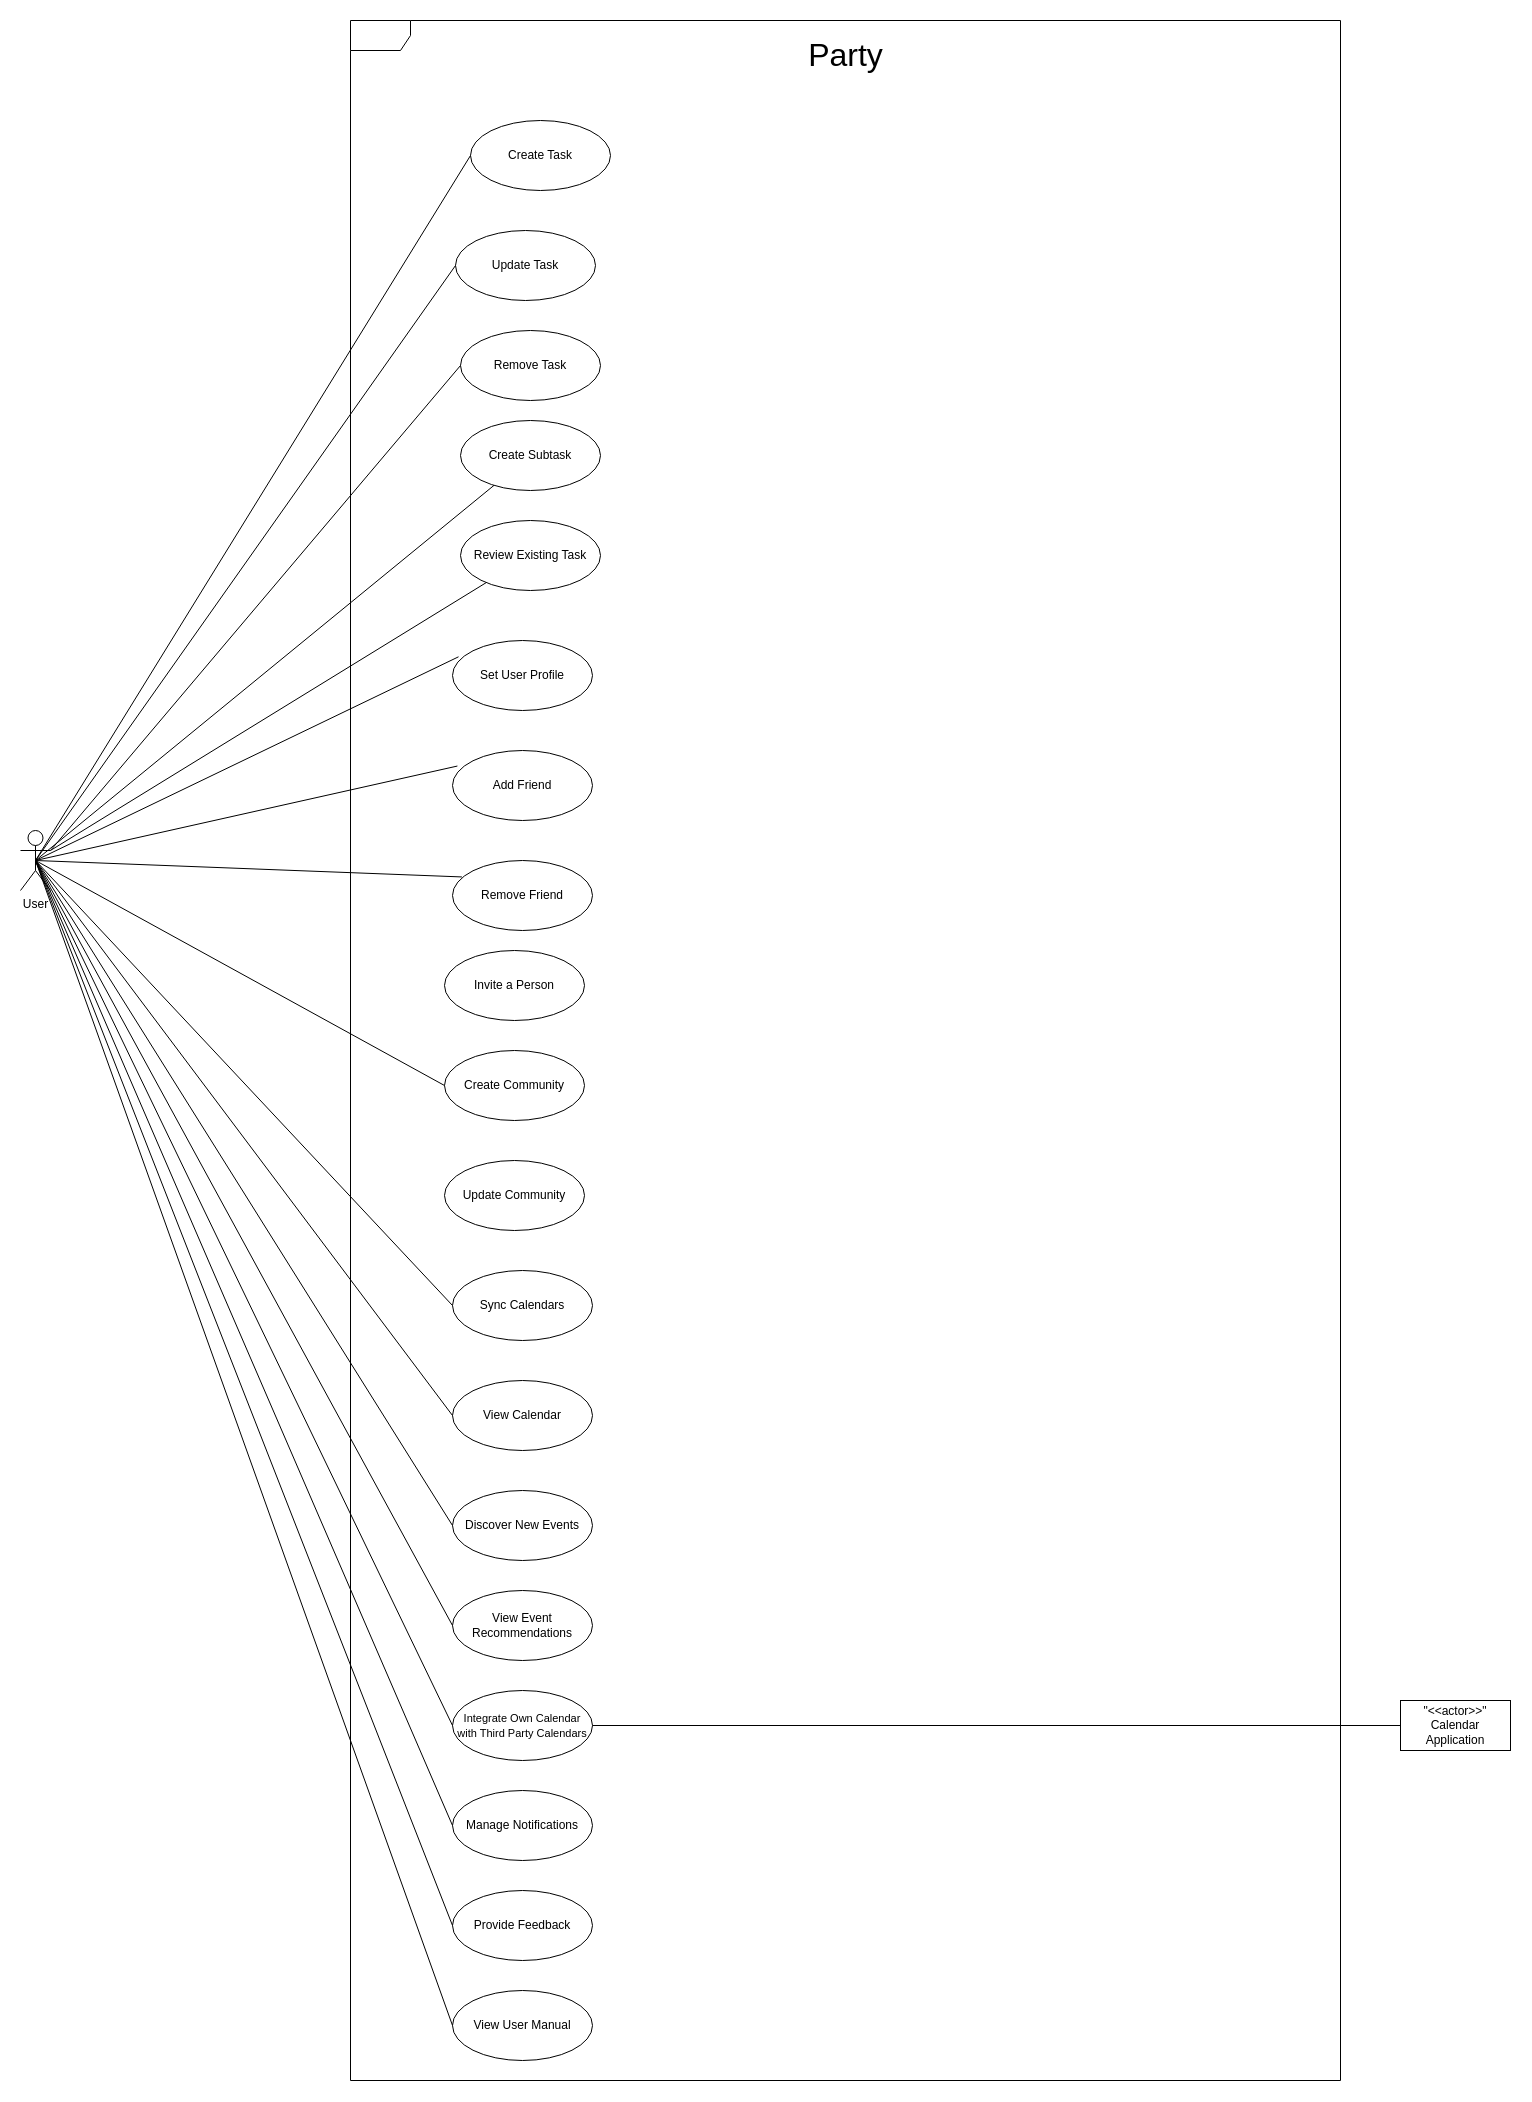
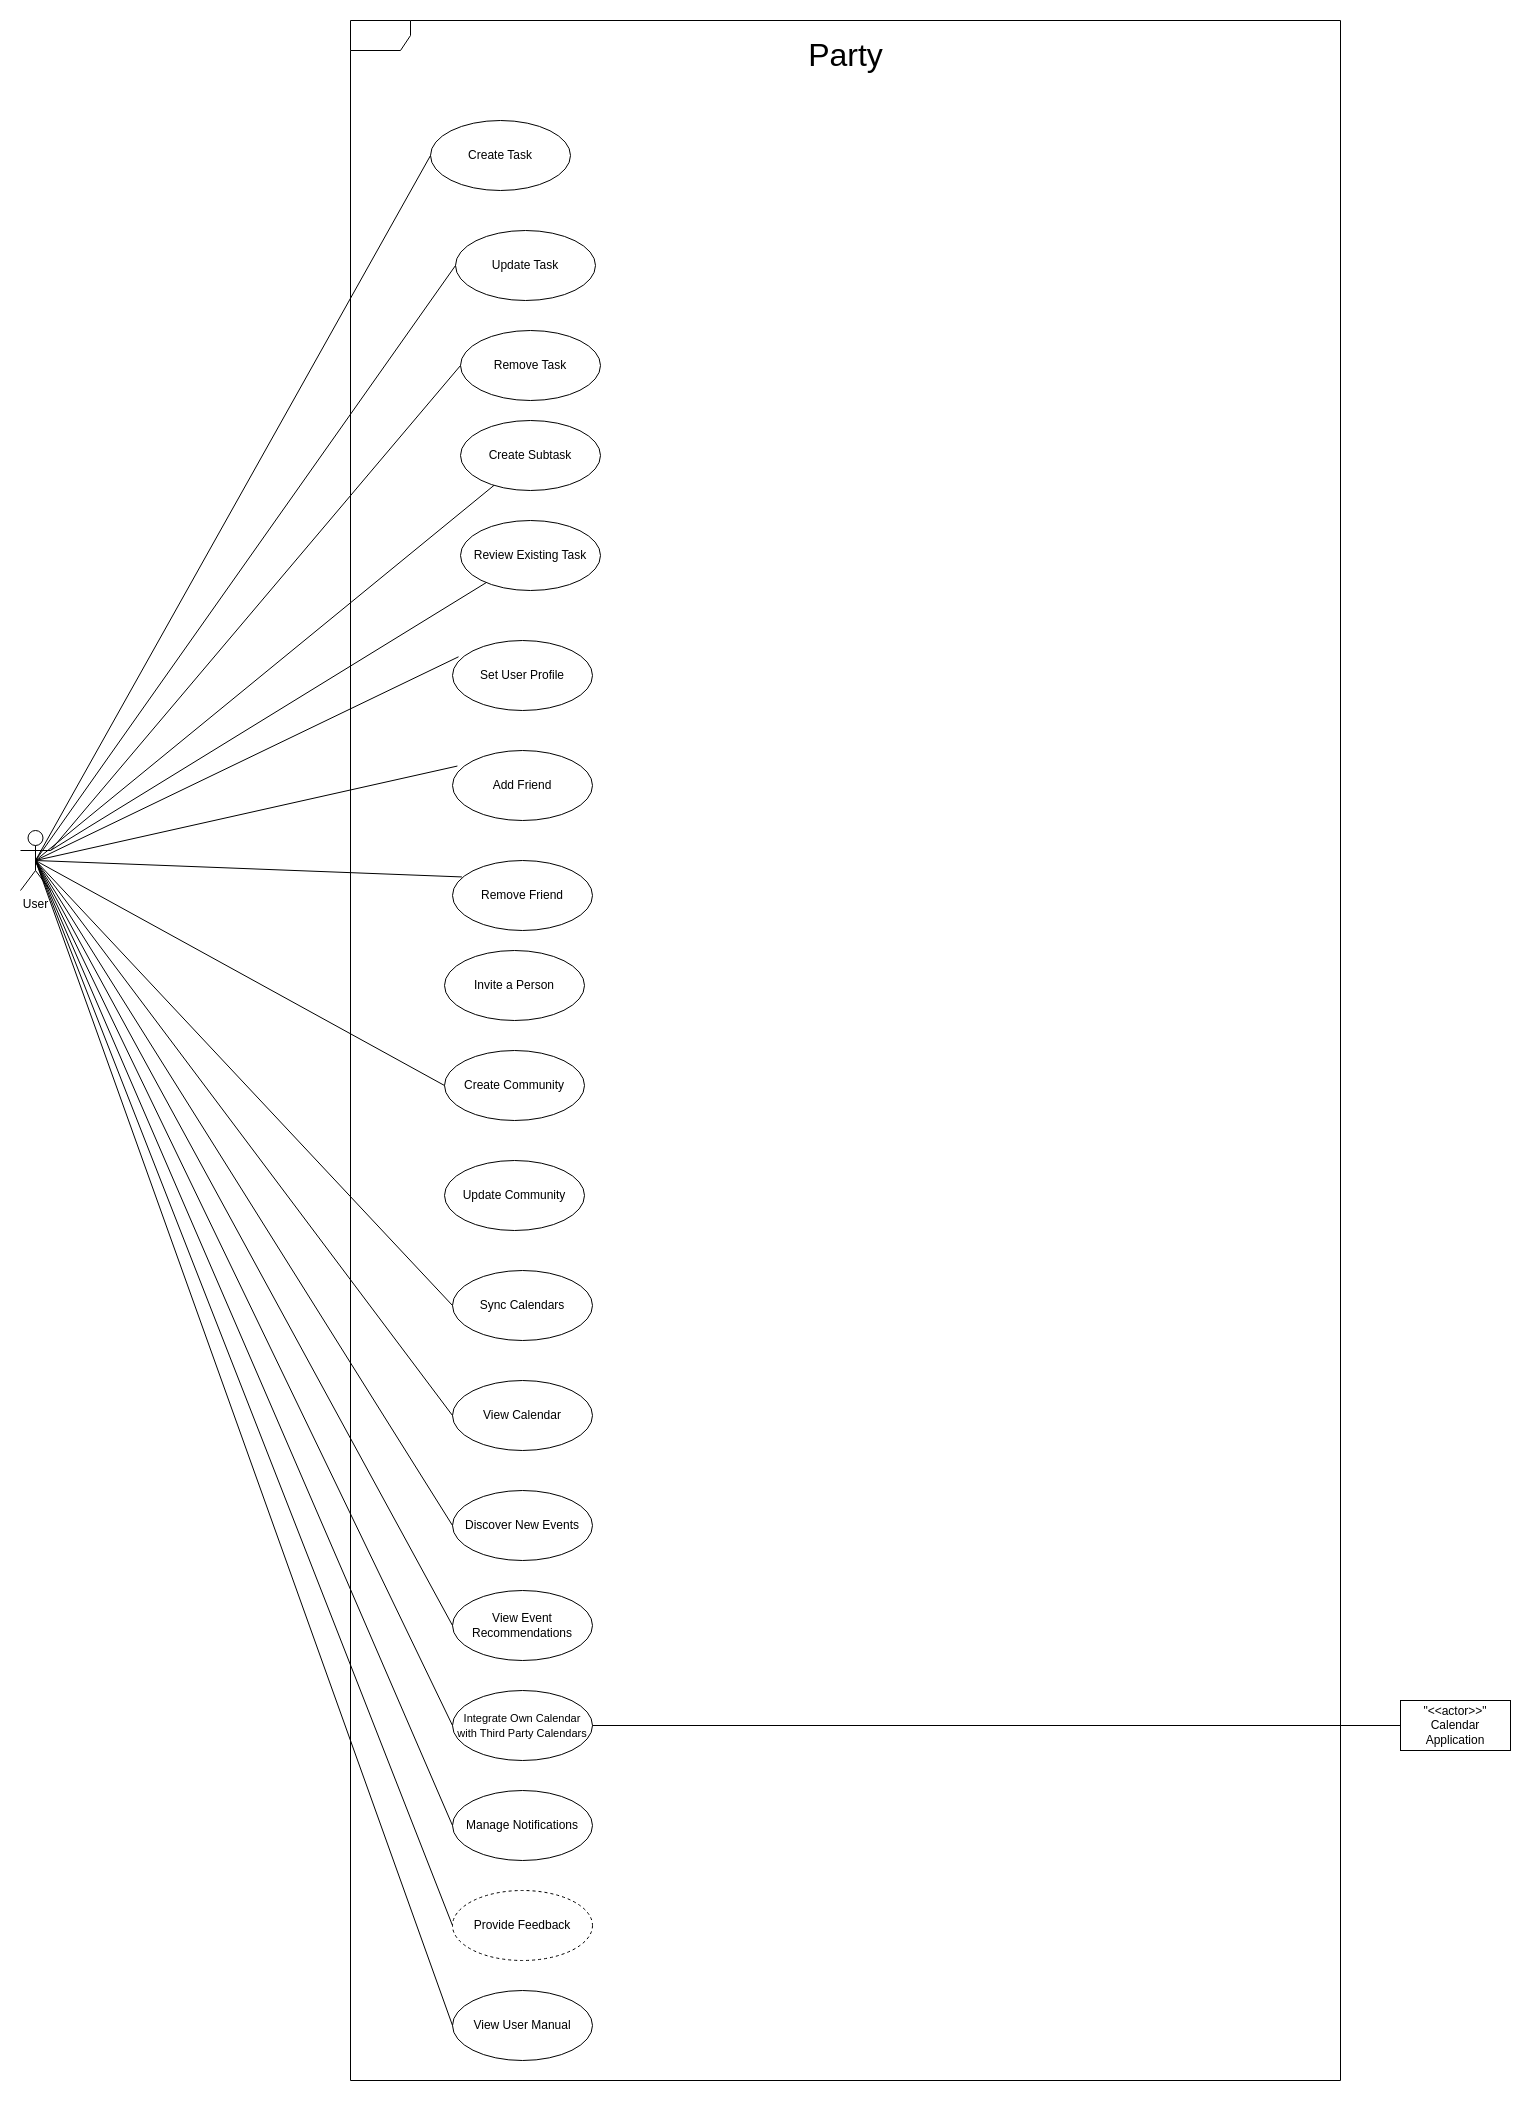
node "Create Task": moved (541, 156) -> (501, 156)
node "Provide Feedback": style solid -> dashed
